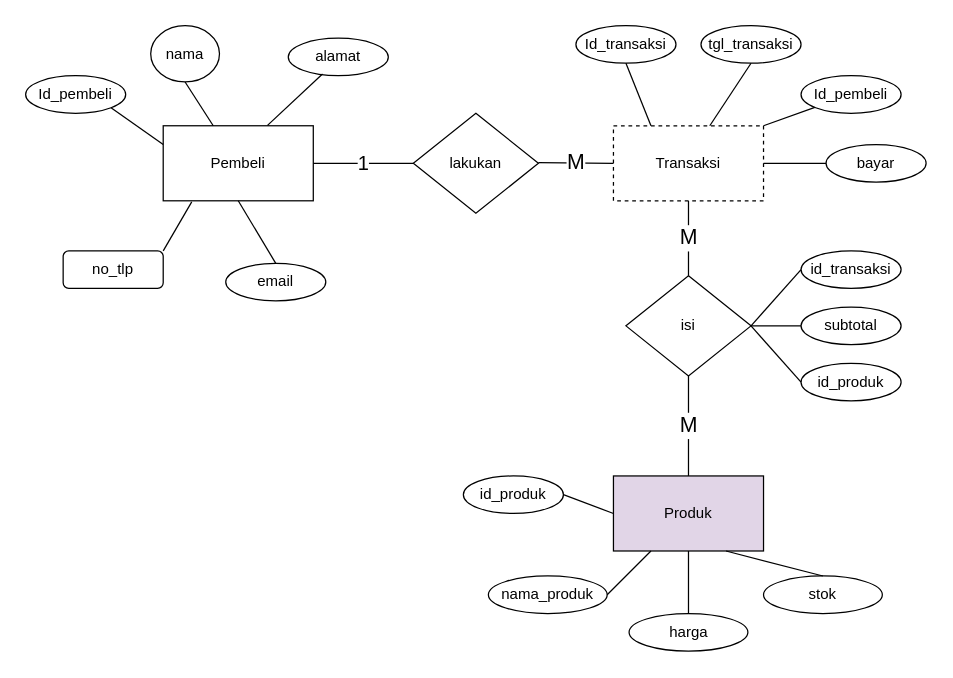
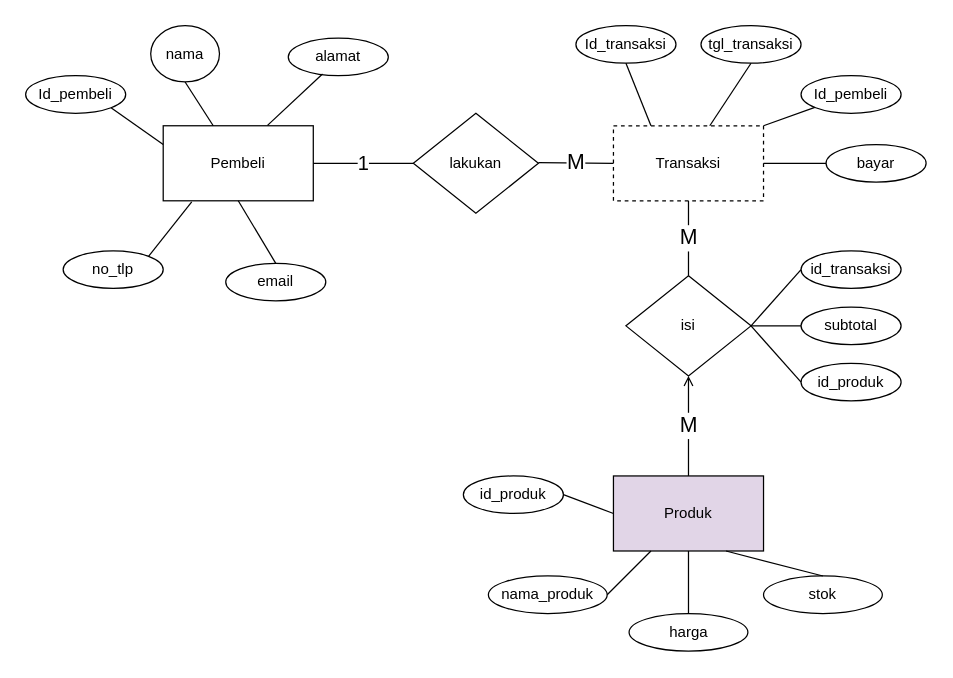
node "no_tlp": shape rounded rectangle -> ellipse
edge "isi" -- "Produk": arrowhead none -> open
